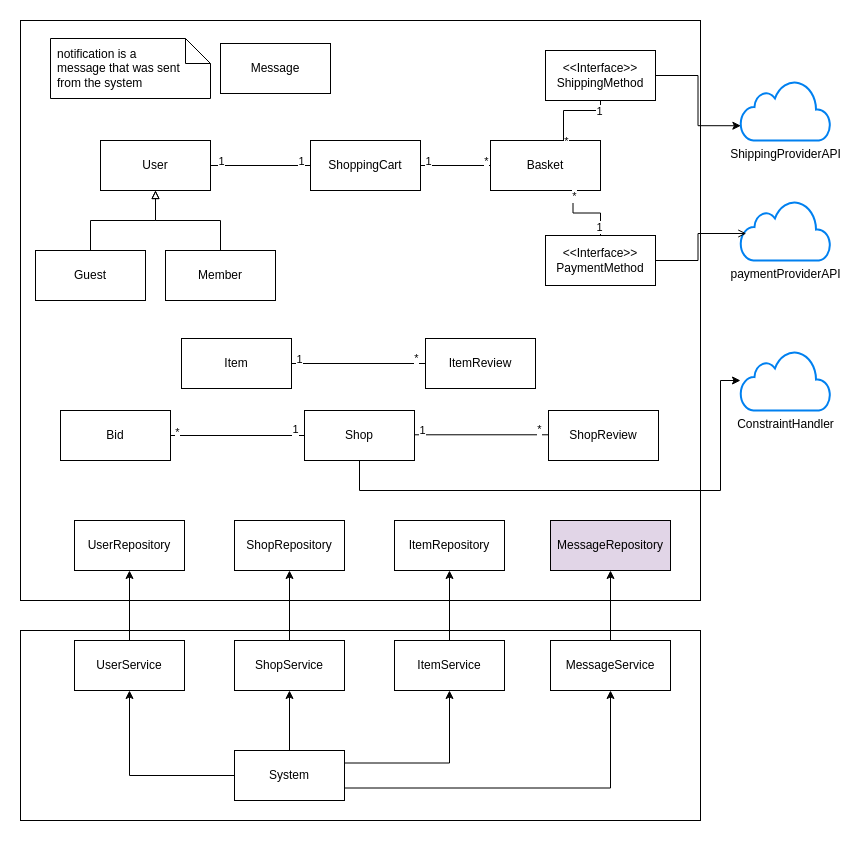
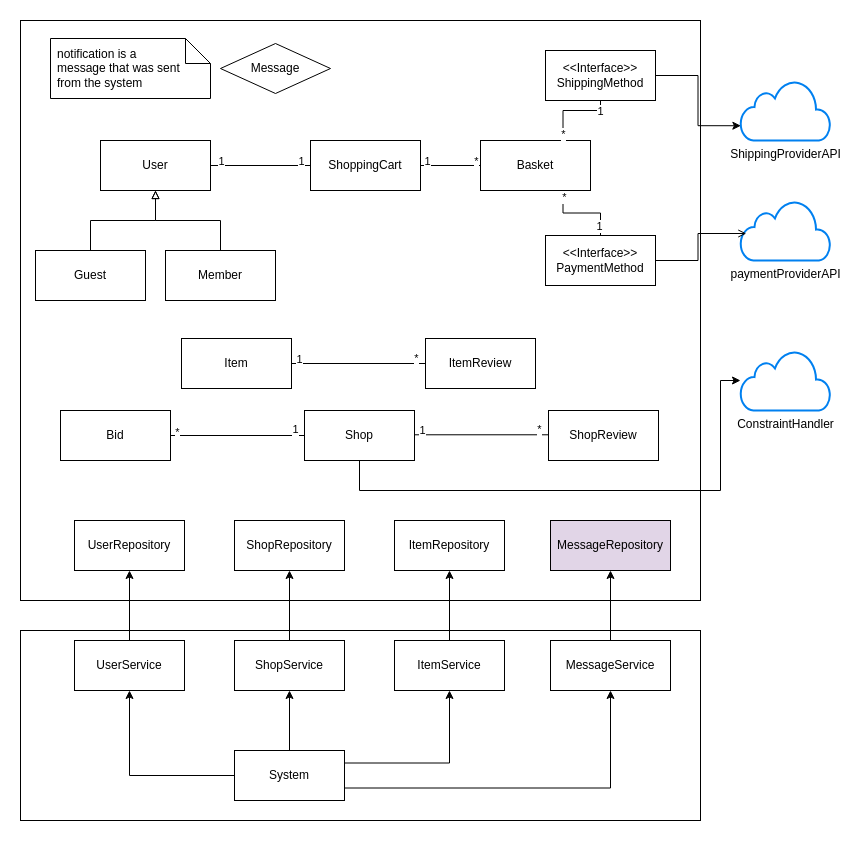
node "Message": shape rectangle -> diamond
node "Basket": moved (546, 166) -> (536, 166)
